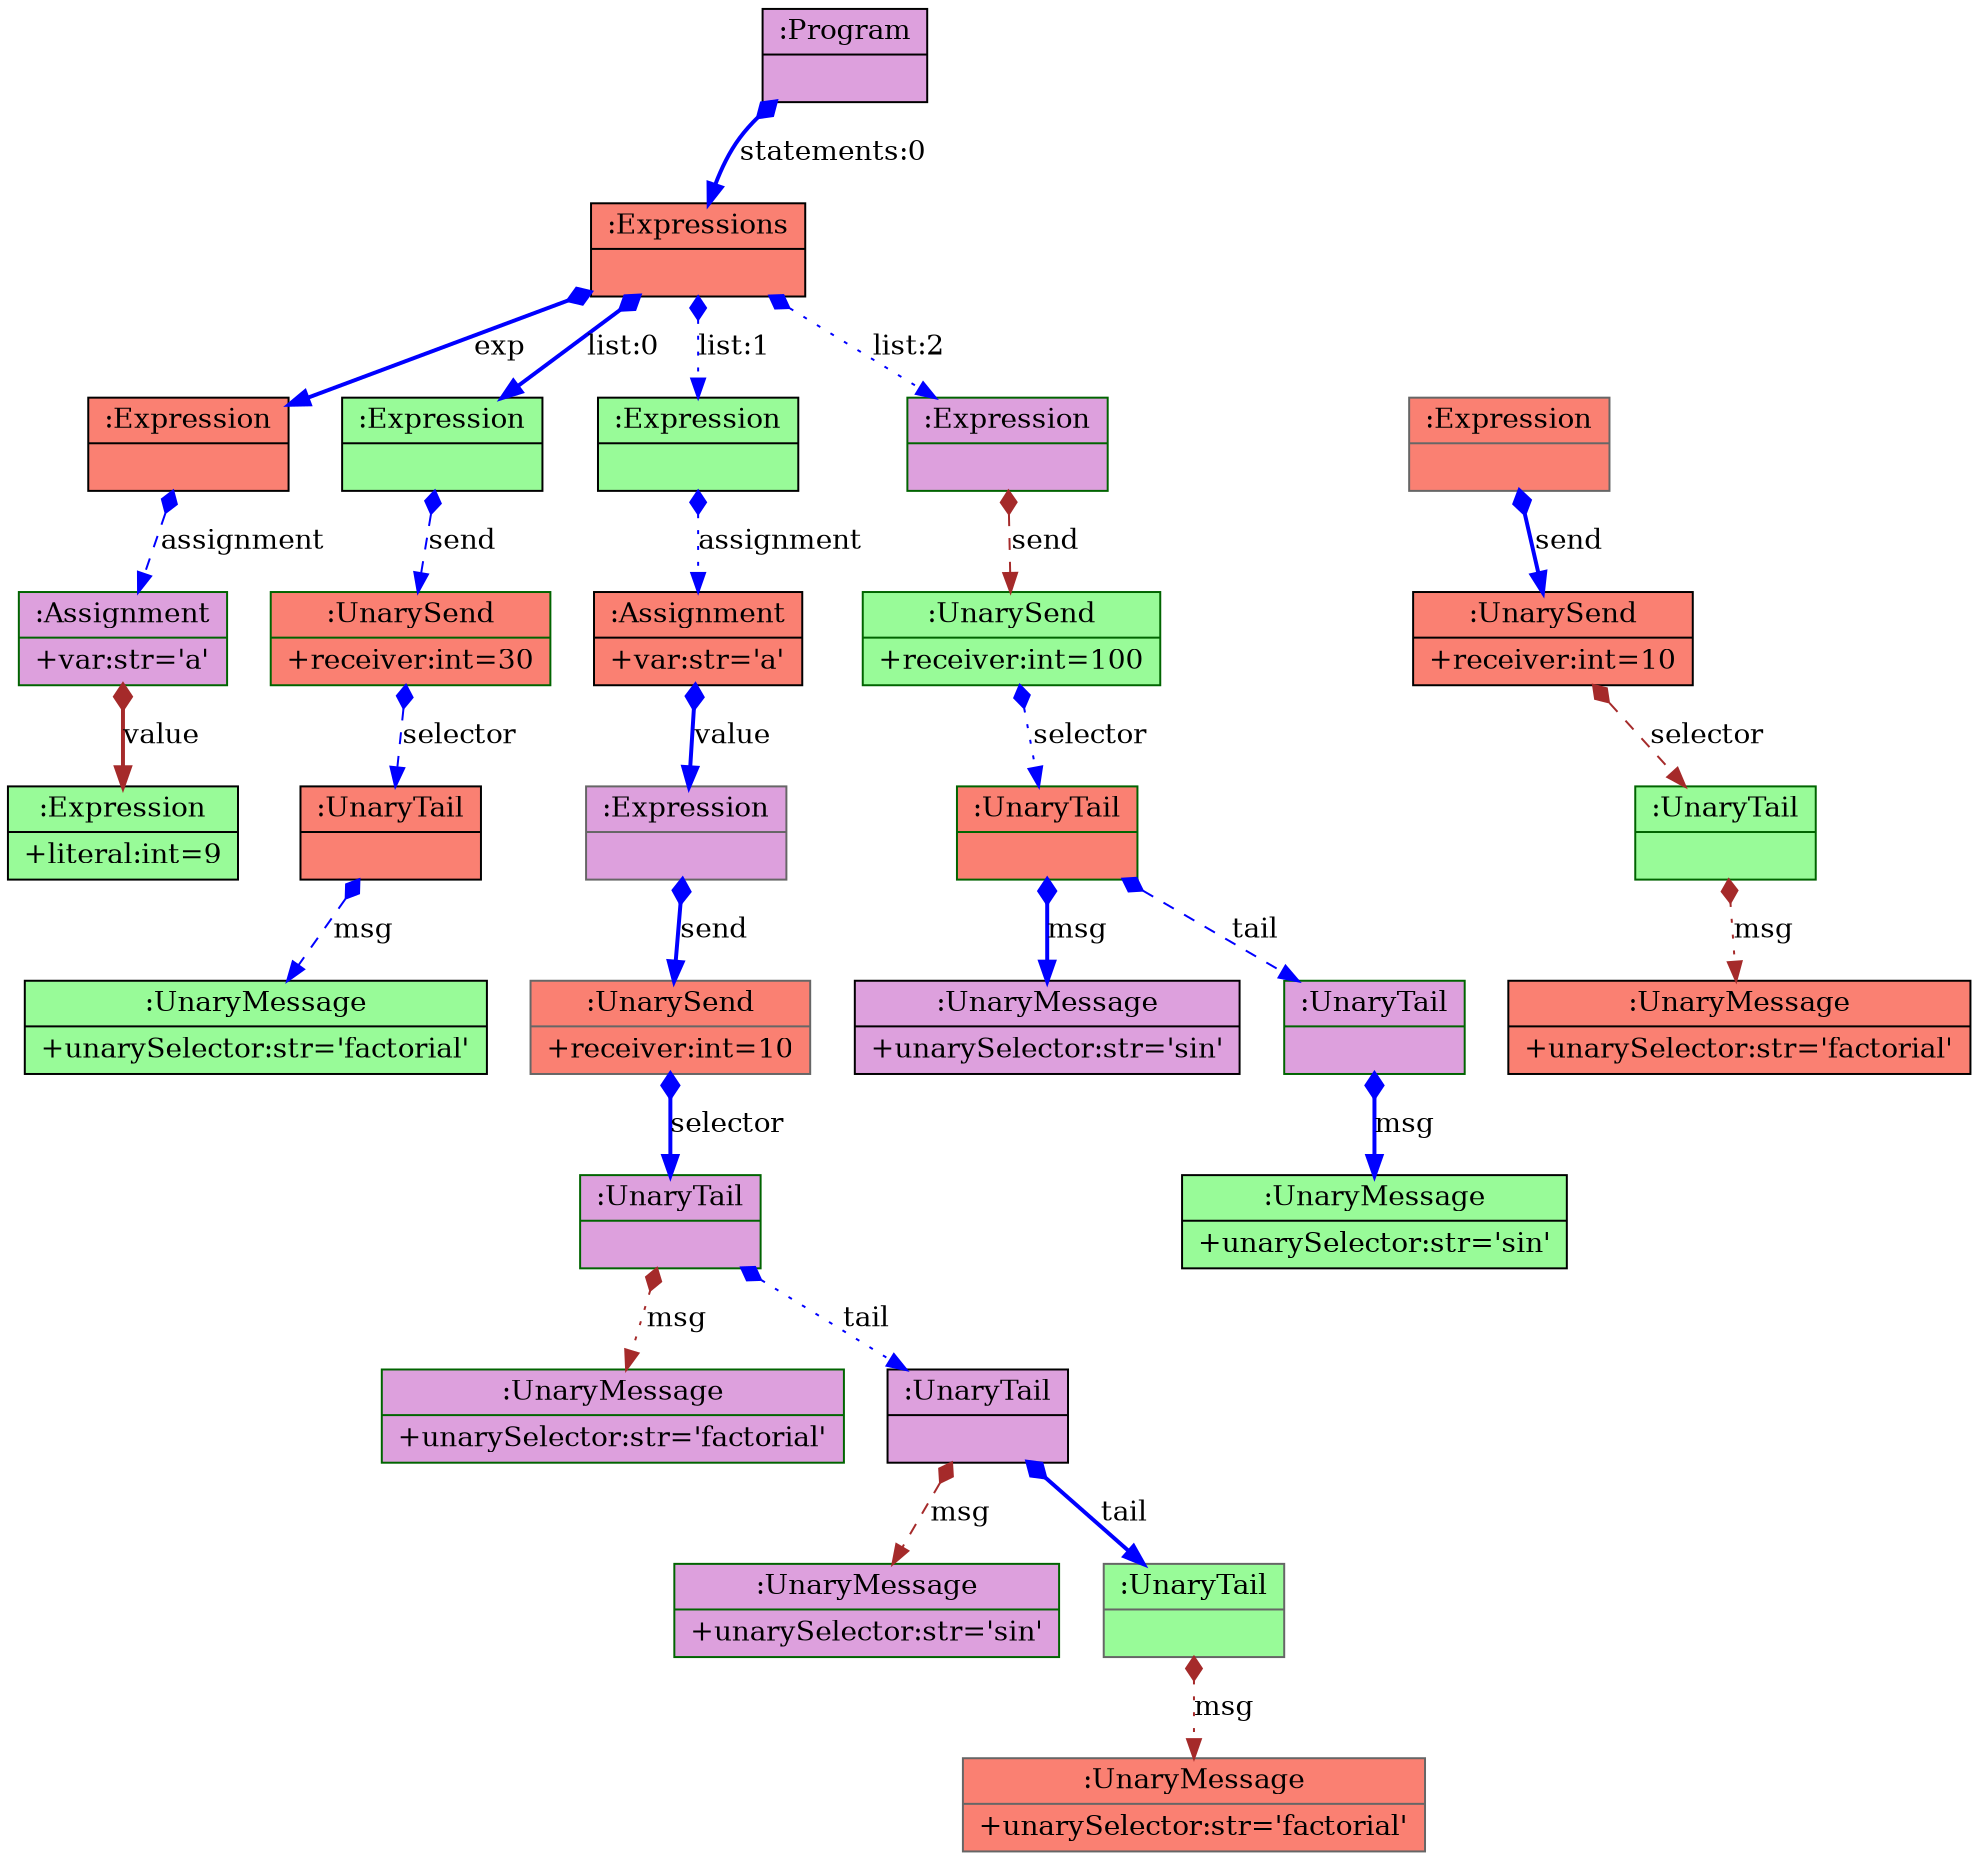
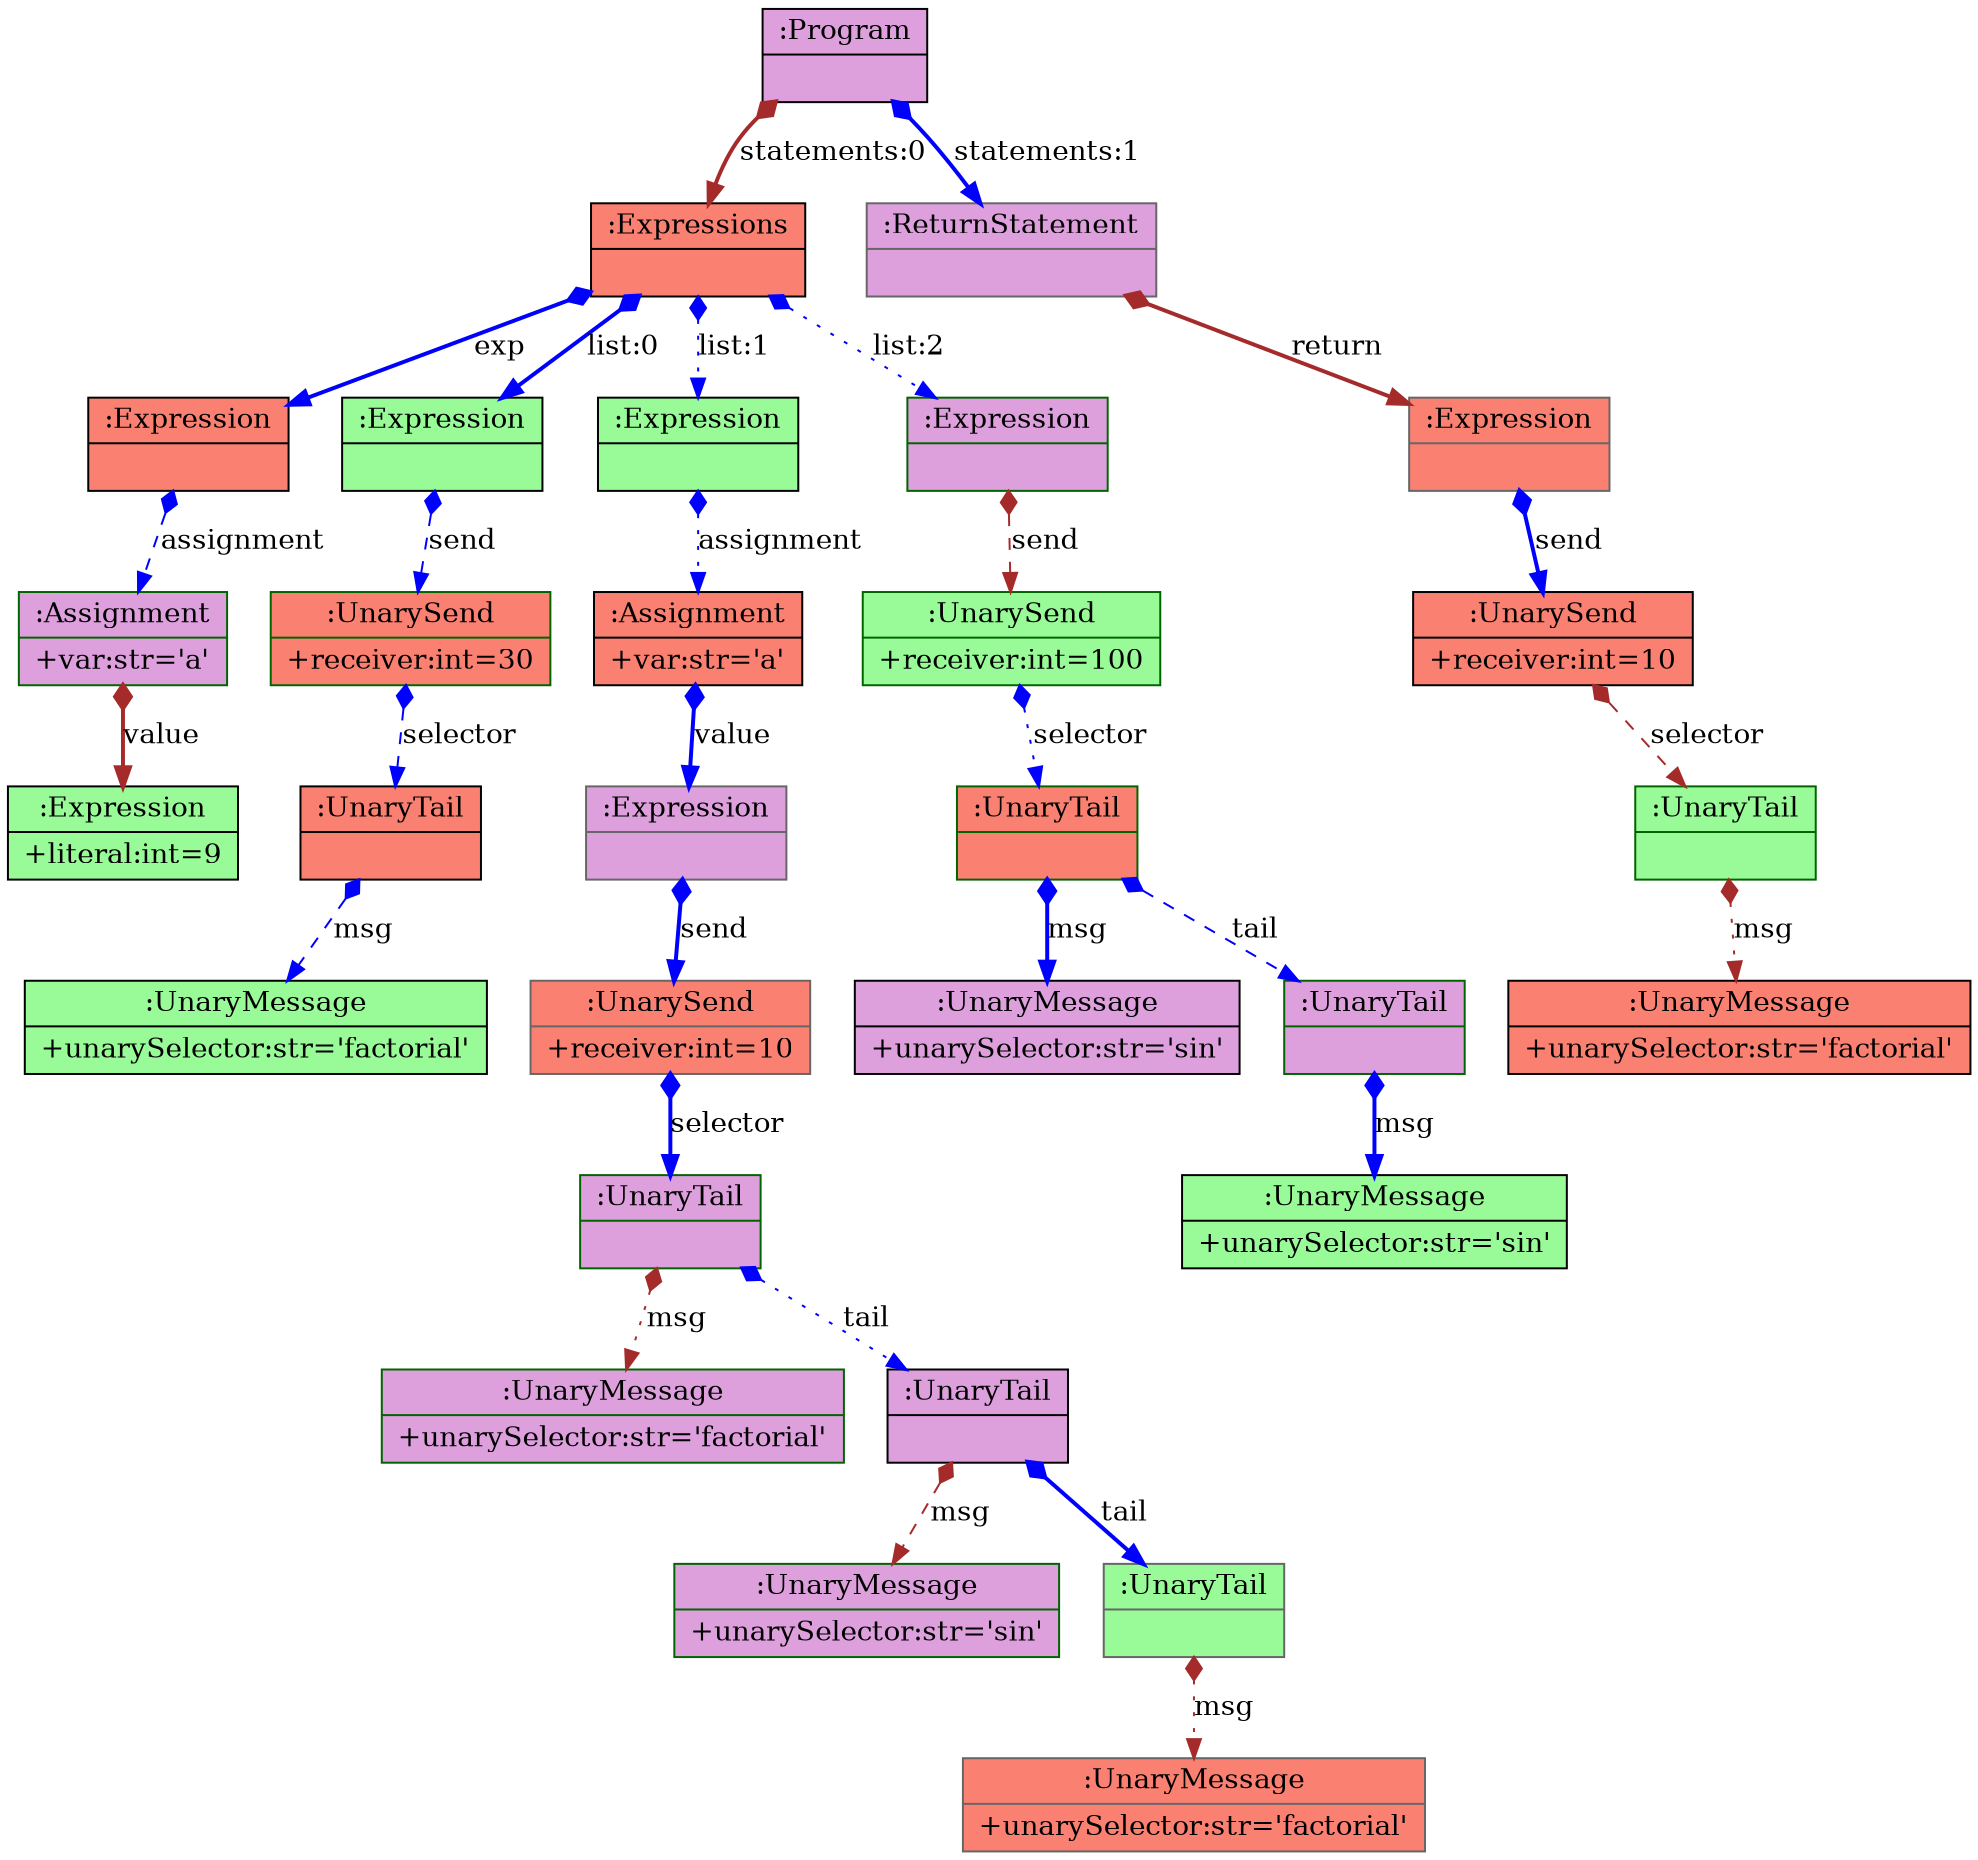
edge ":Program" -- ":Expressions": color blue -> brown
node ":ReturnStatement": added
